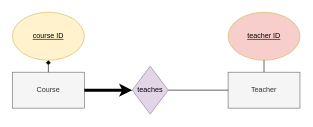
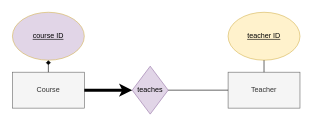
node "course ID": fillcolor #fff2cc -> #e1d5e7
node "teacher ID": fillcolor #f8cecc -> #fff2cc
